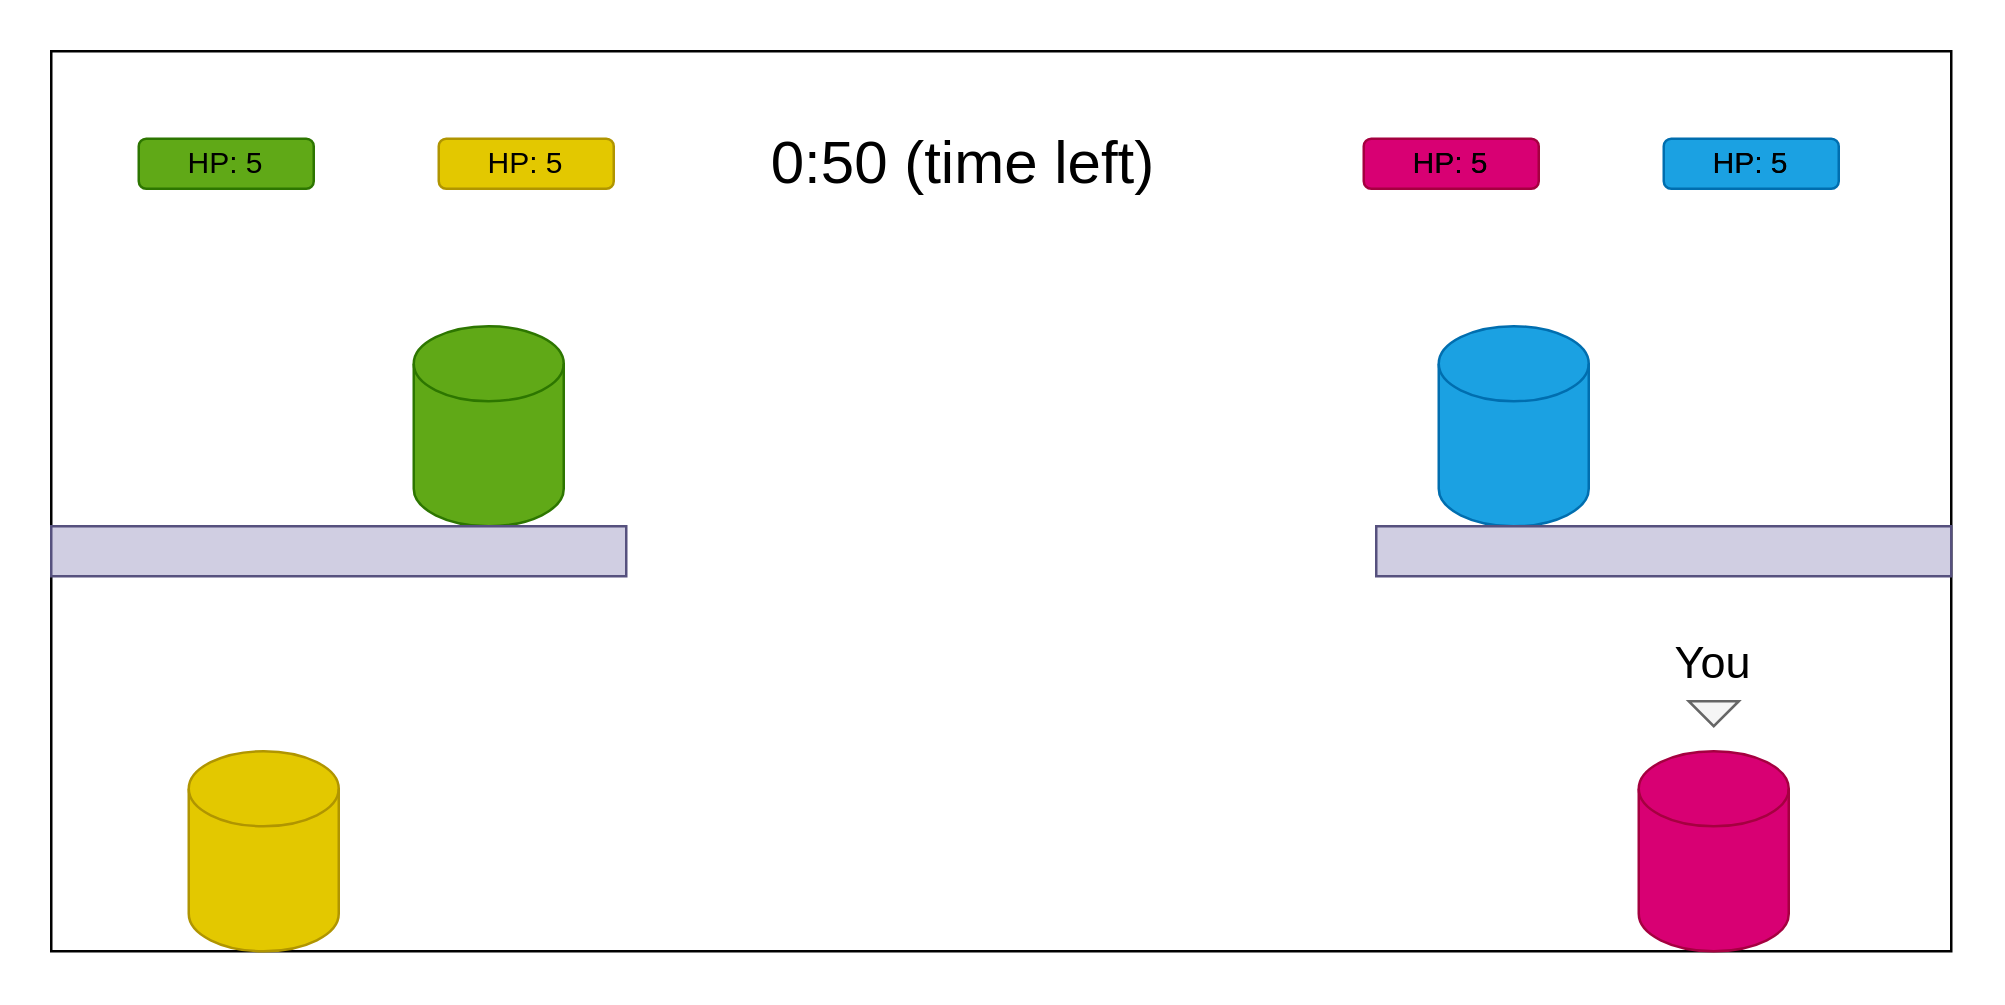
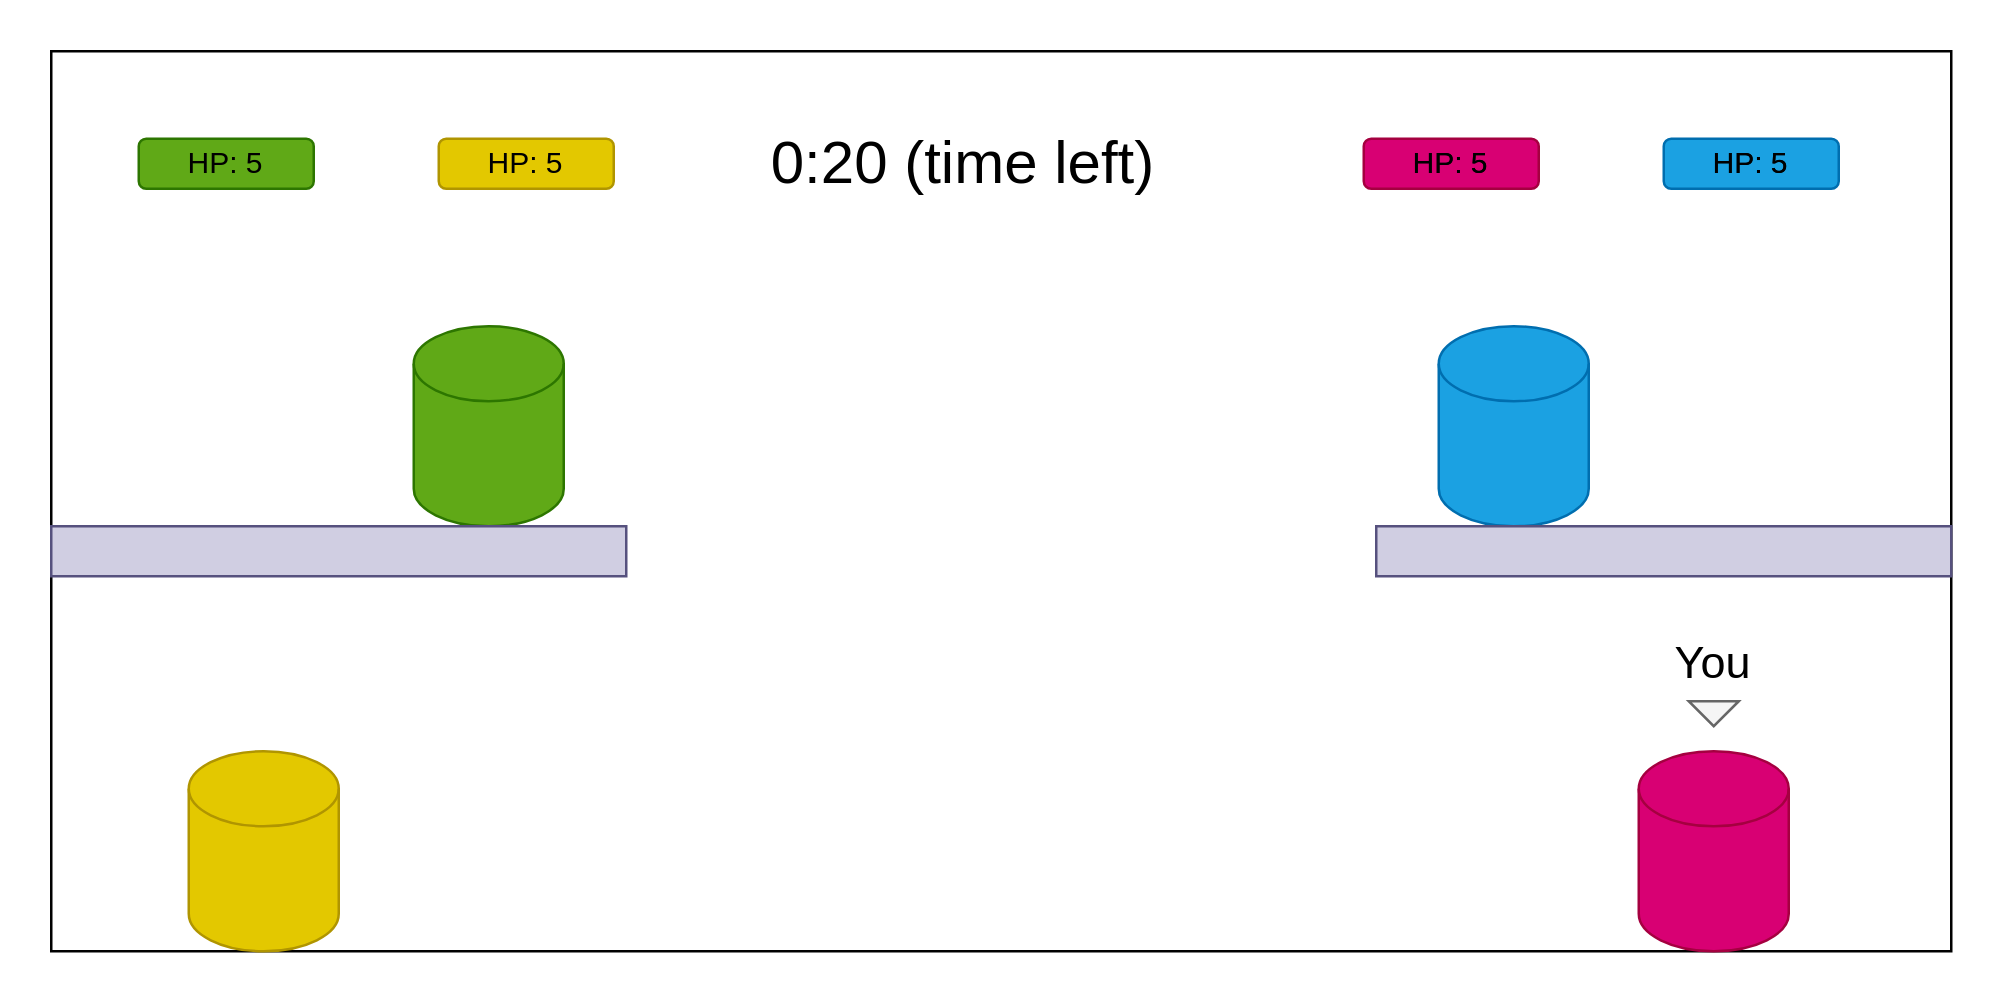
node "0:50 (time left)": label "0:50 (time left)" -> "0:20 (time left)"
